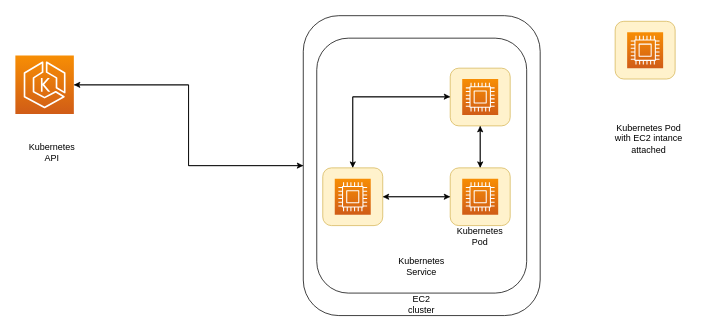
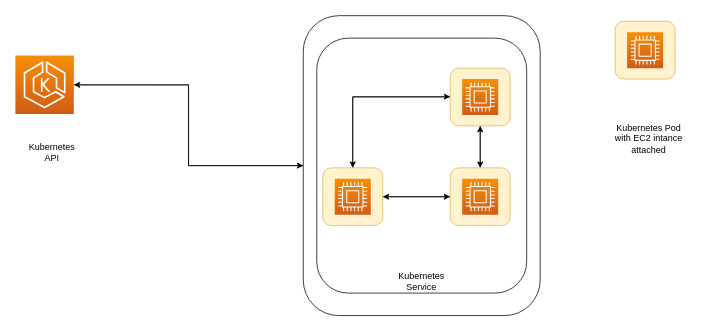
node "Kubernetes Pod": removed
node "Kubernetes Service": moved (422, 267) -> (422, 282)
node "EC2 cluster": removed
